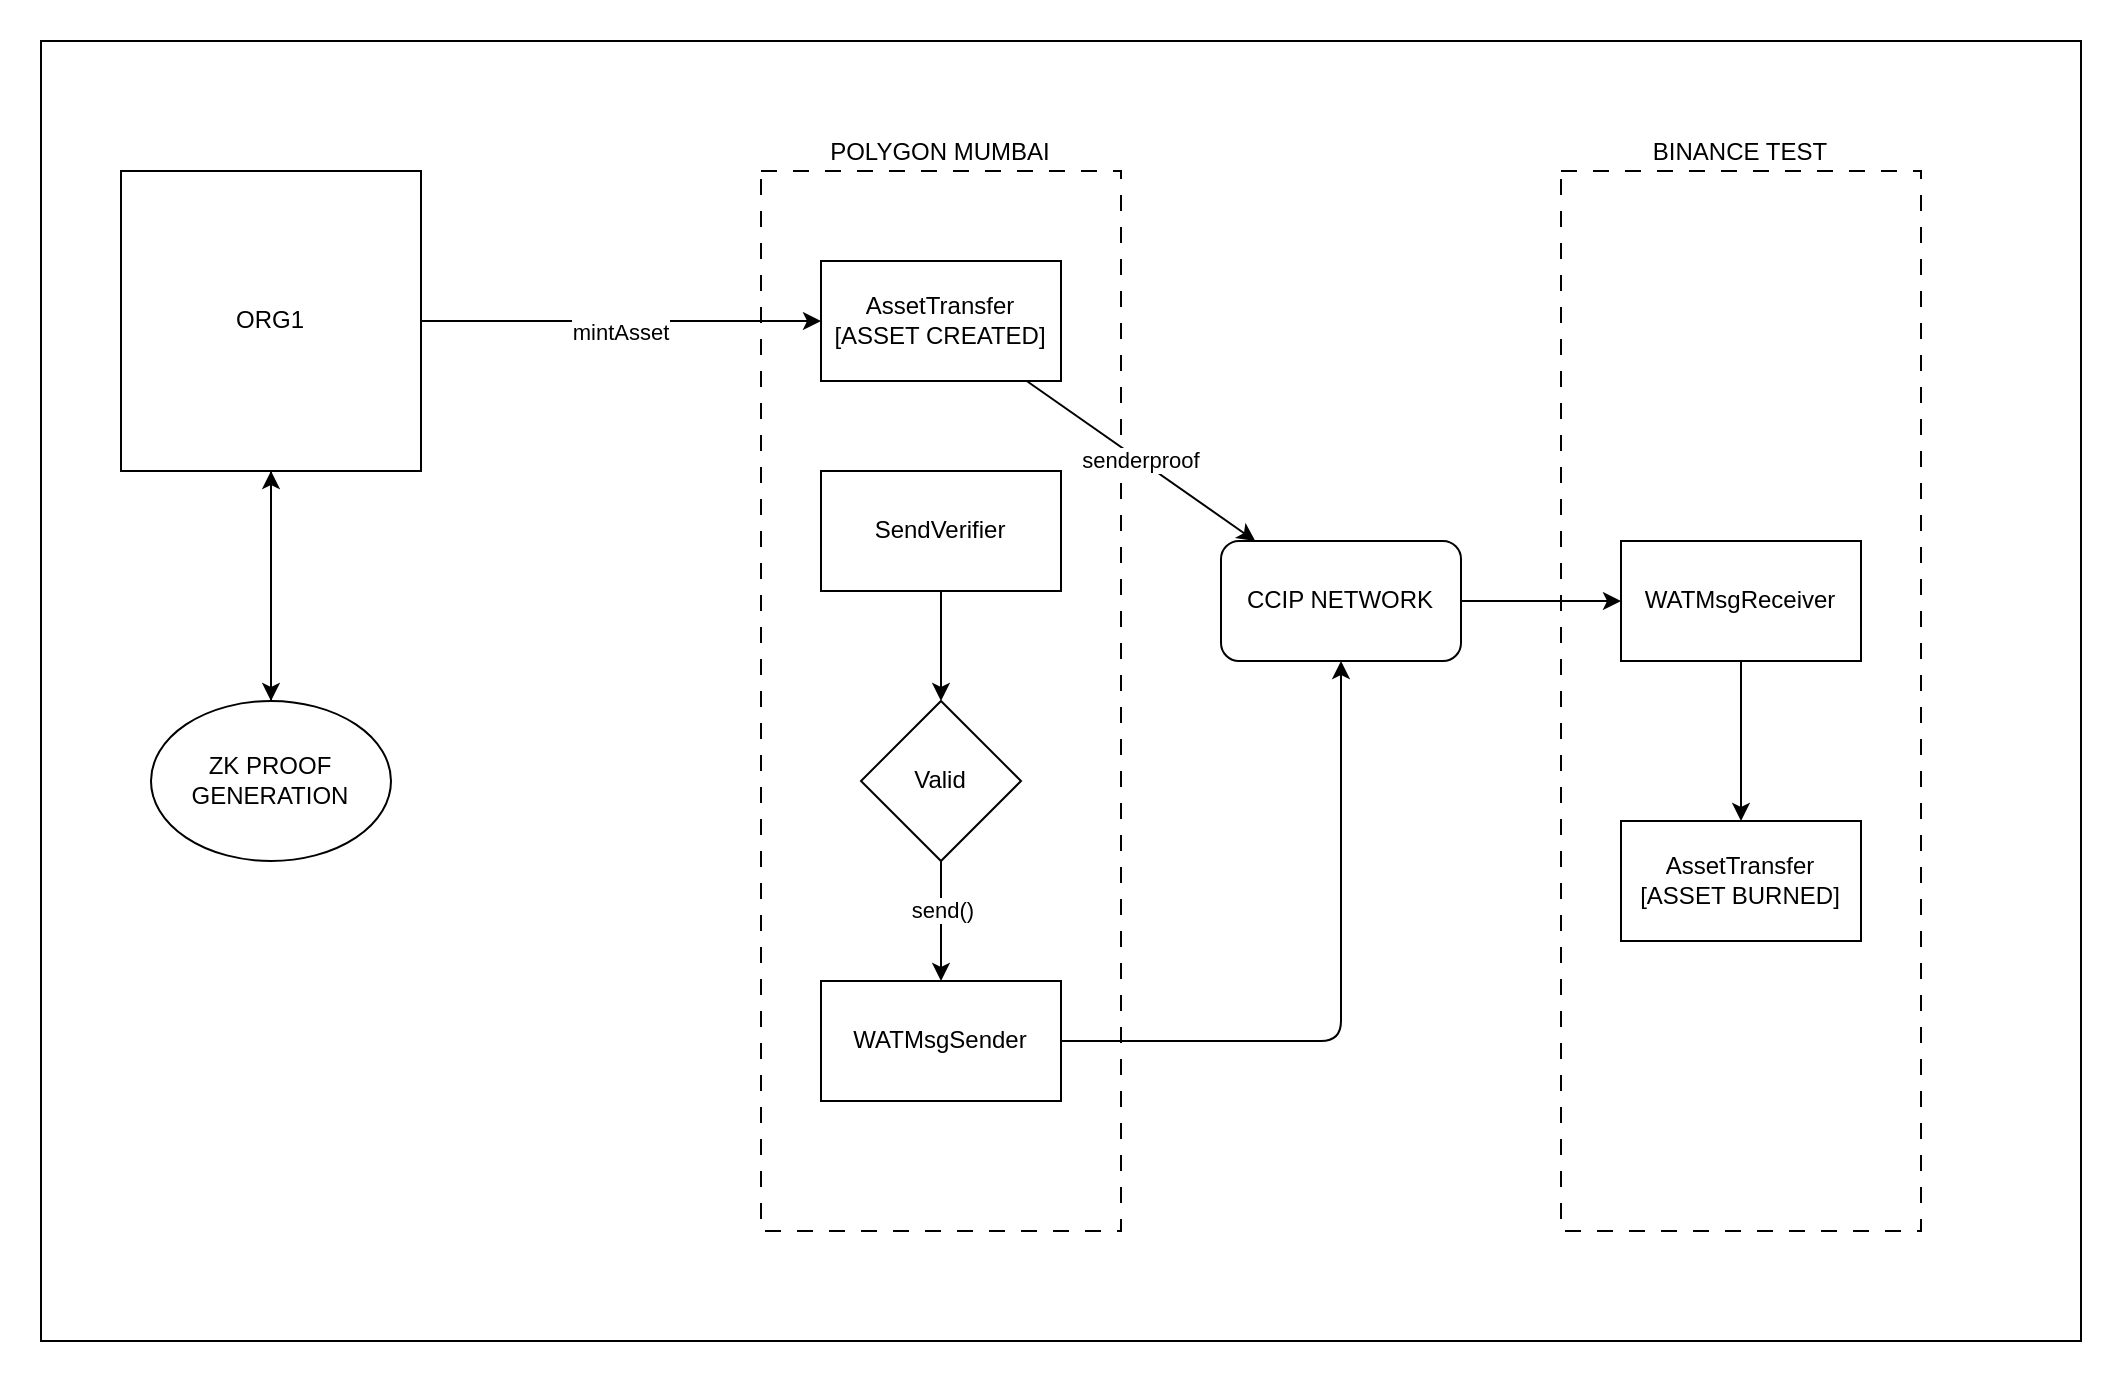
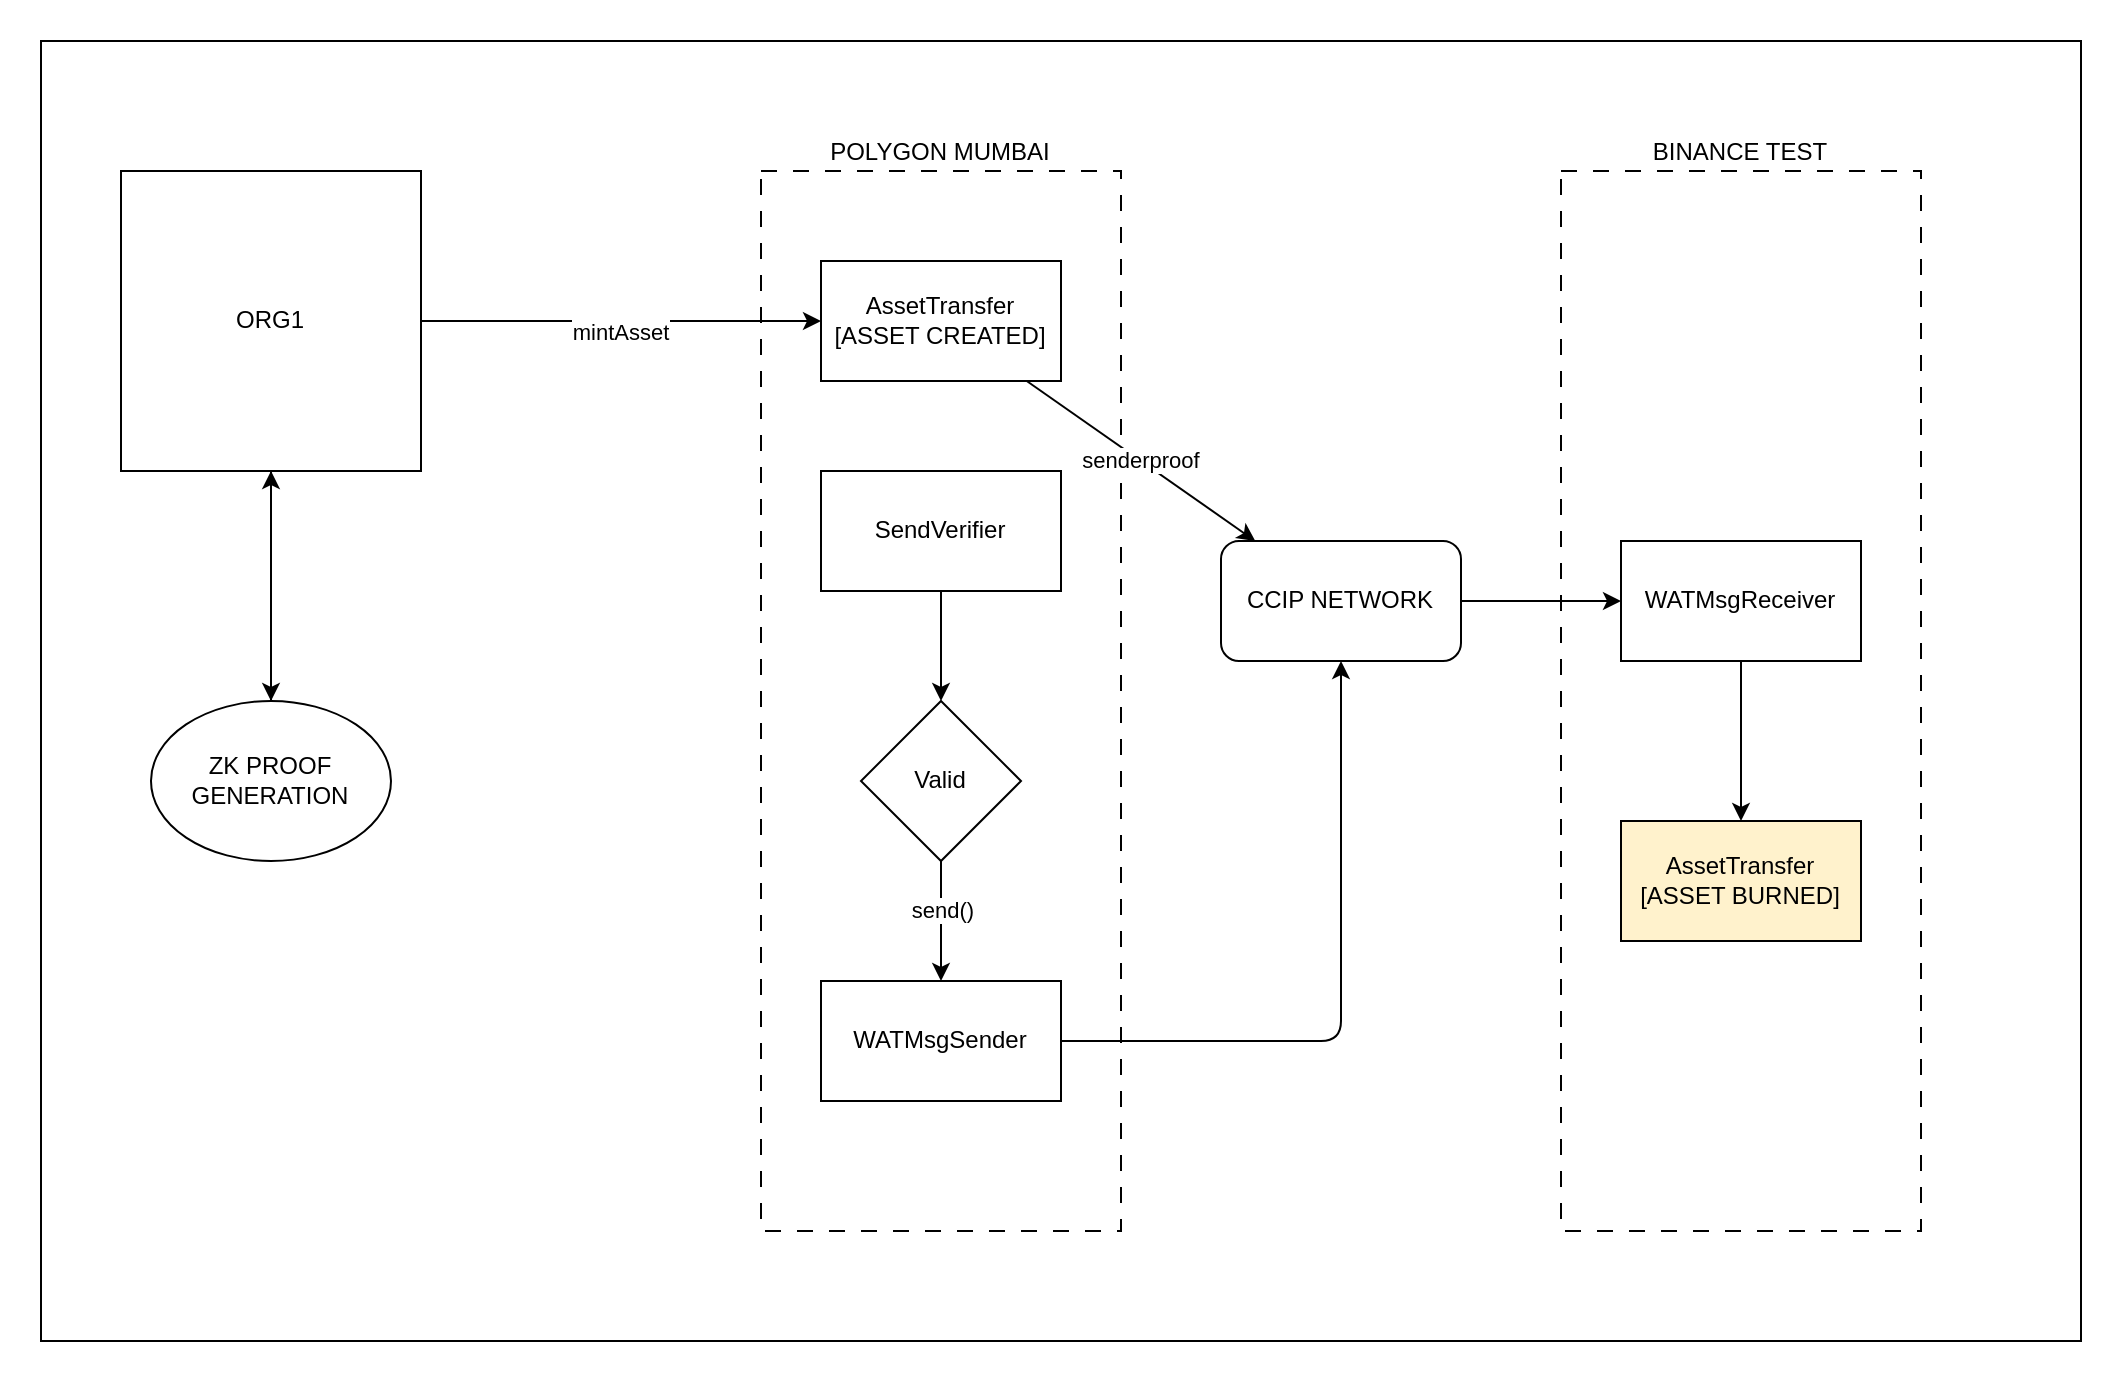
node "AssetTransfer [ASSET BURNED]": fillcolor #ffffff -> #fff2cc
